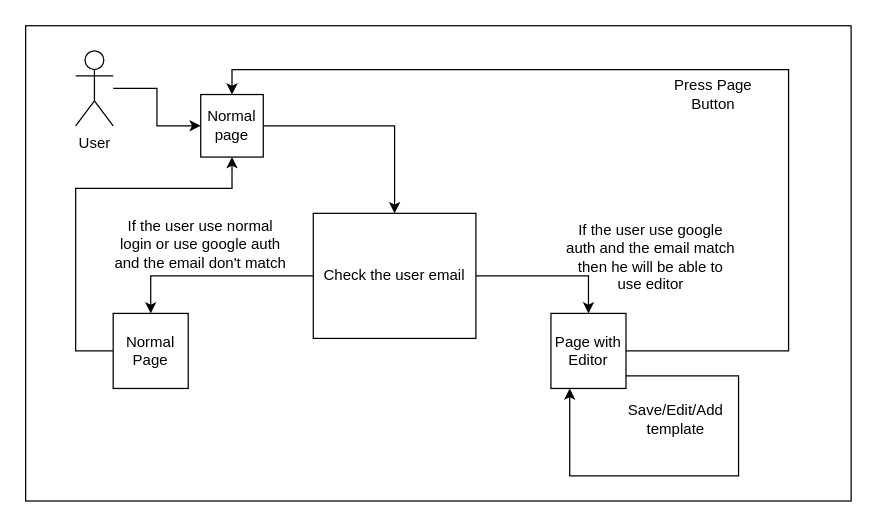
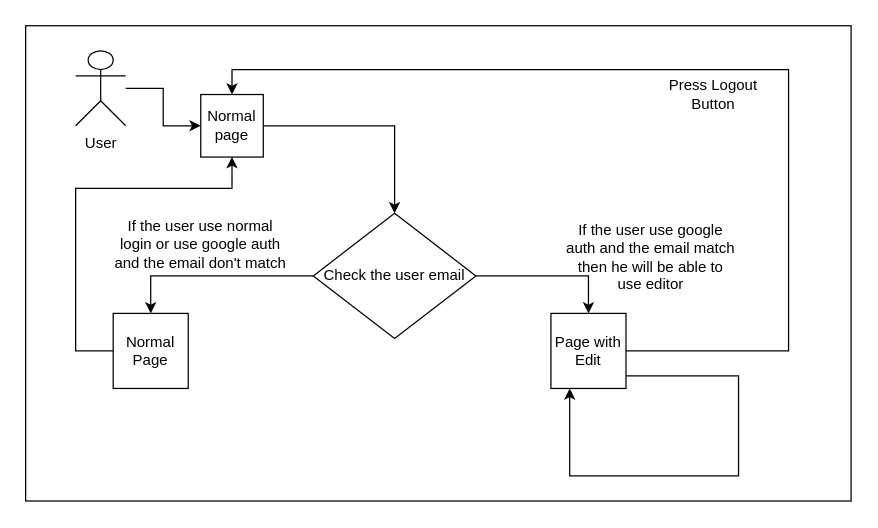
node "User": size 38x75 -> 50x75
node "Press Page Button": label "Press Page Button" -> "Press Logout Button"
node "Check the user email": shape rectangle -> diamond
node "Page with Editor": label "Page with Editor" -> "Page with Edit"
node "Save/Edit/Add template": removed
